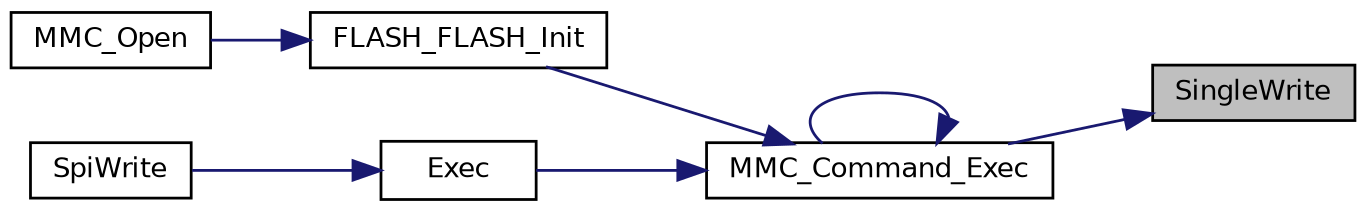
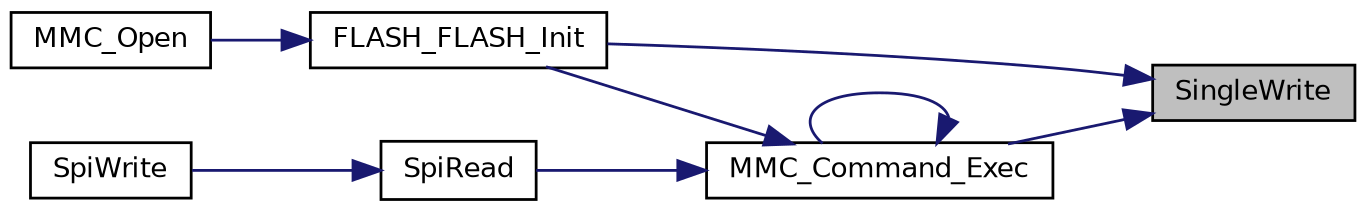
edge "FLASH_FLASH_Init" -> "SingleWrite": added
node "Exec": label "Exec" -> "SpiRead"
